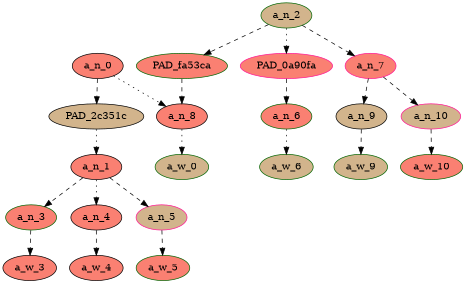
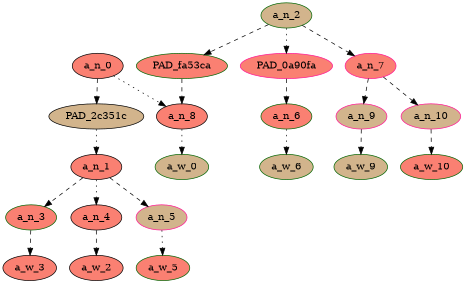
node "a_n_9": color black -> deeppink
edge "a_n_5" -> "a_w_5": style dashed -> dotted
node "a_w_4": label "a_w_4" -> "a_w_2"
